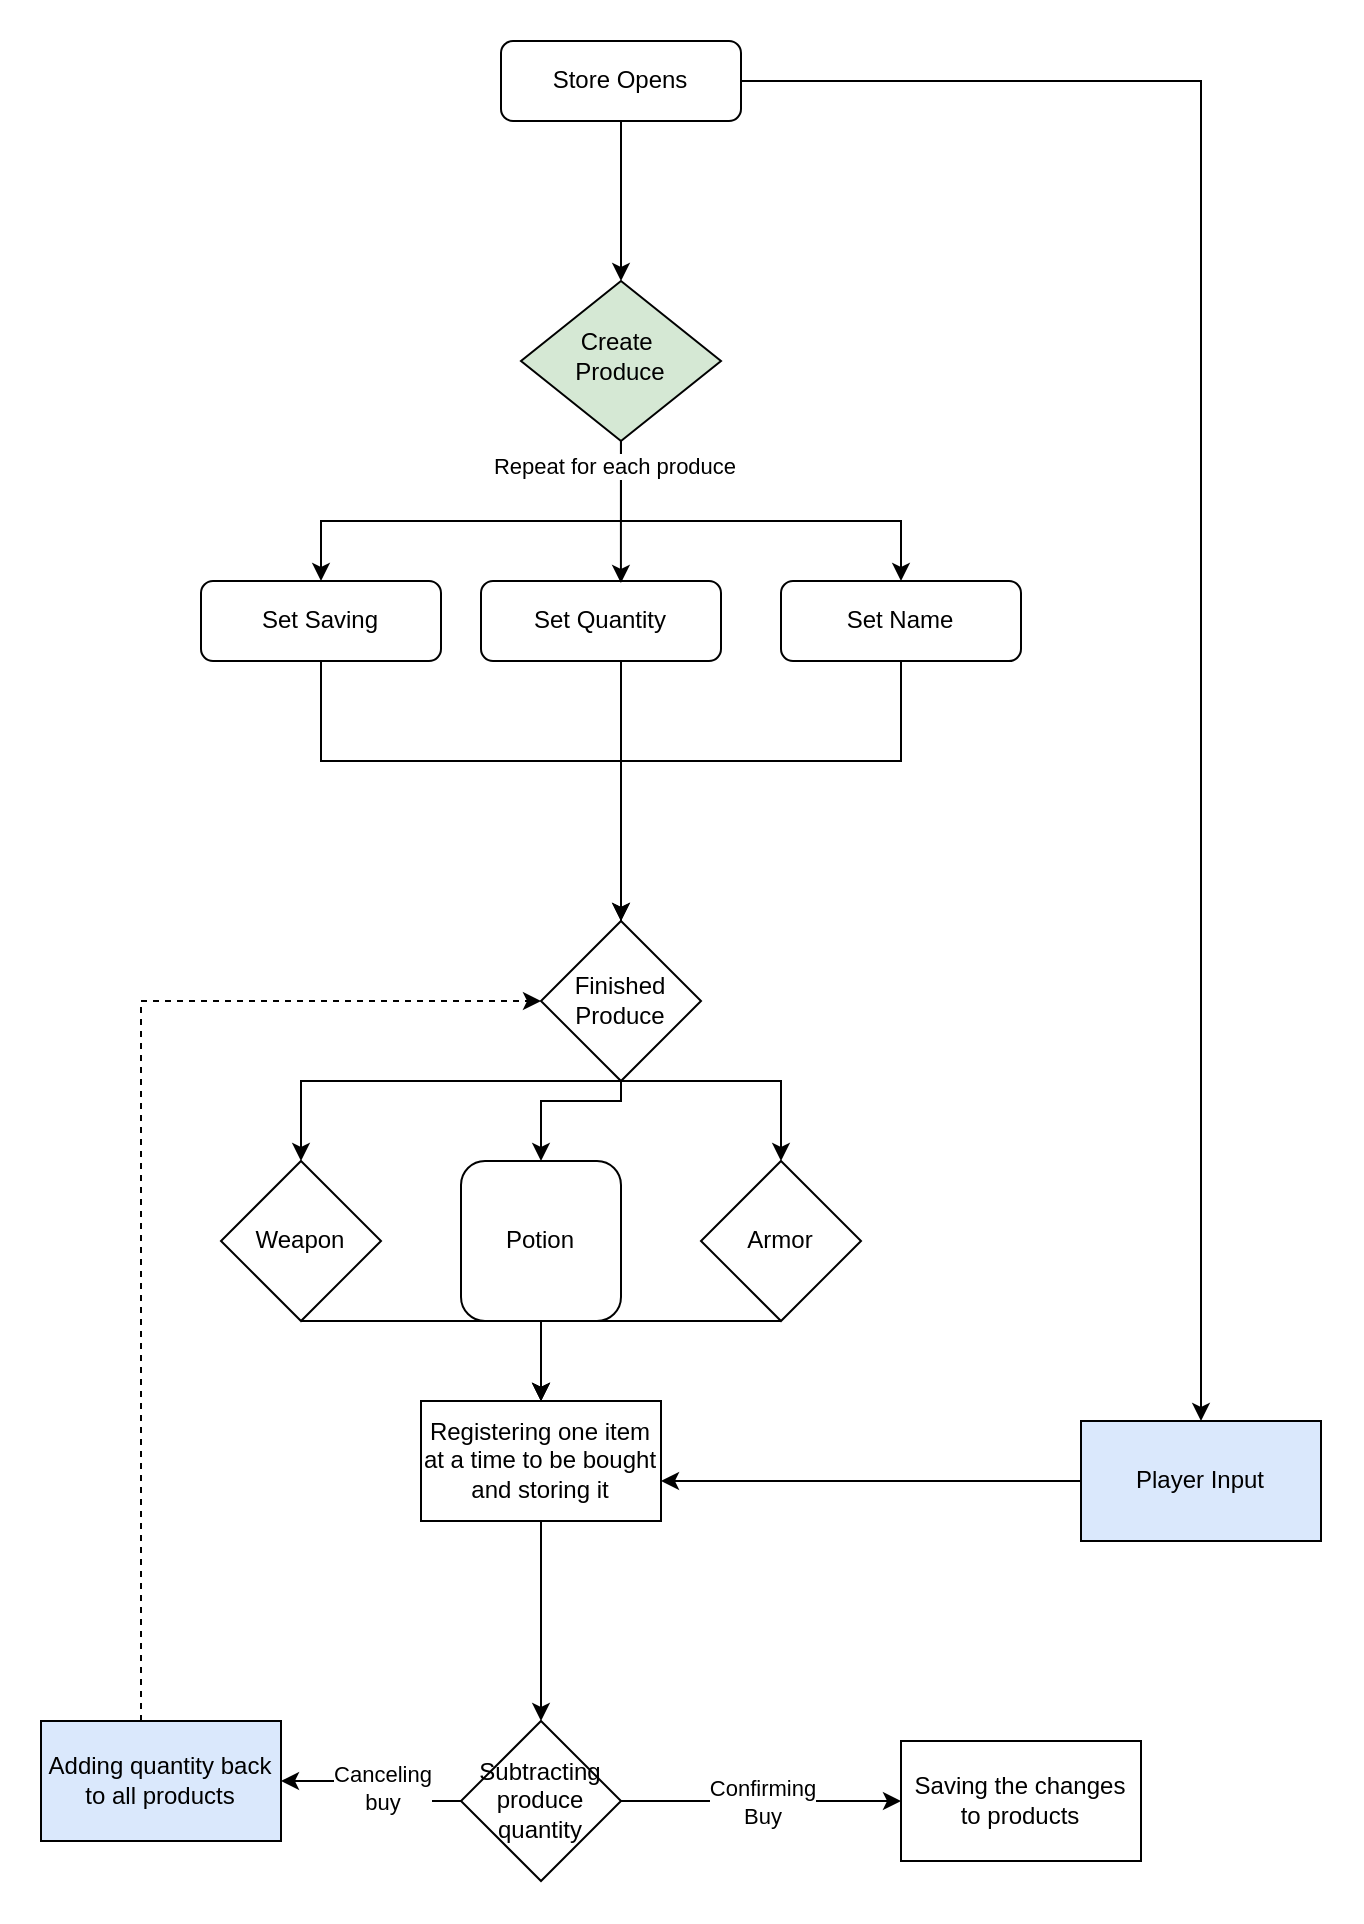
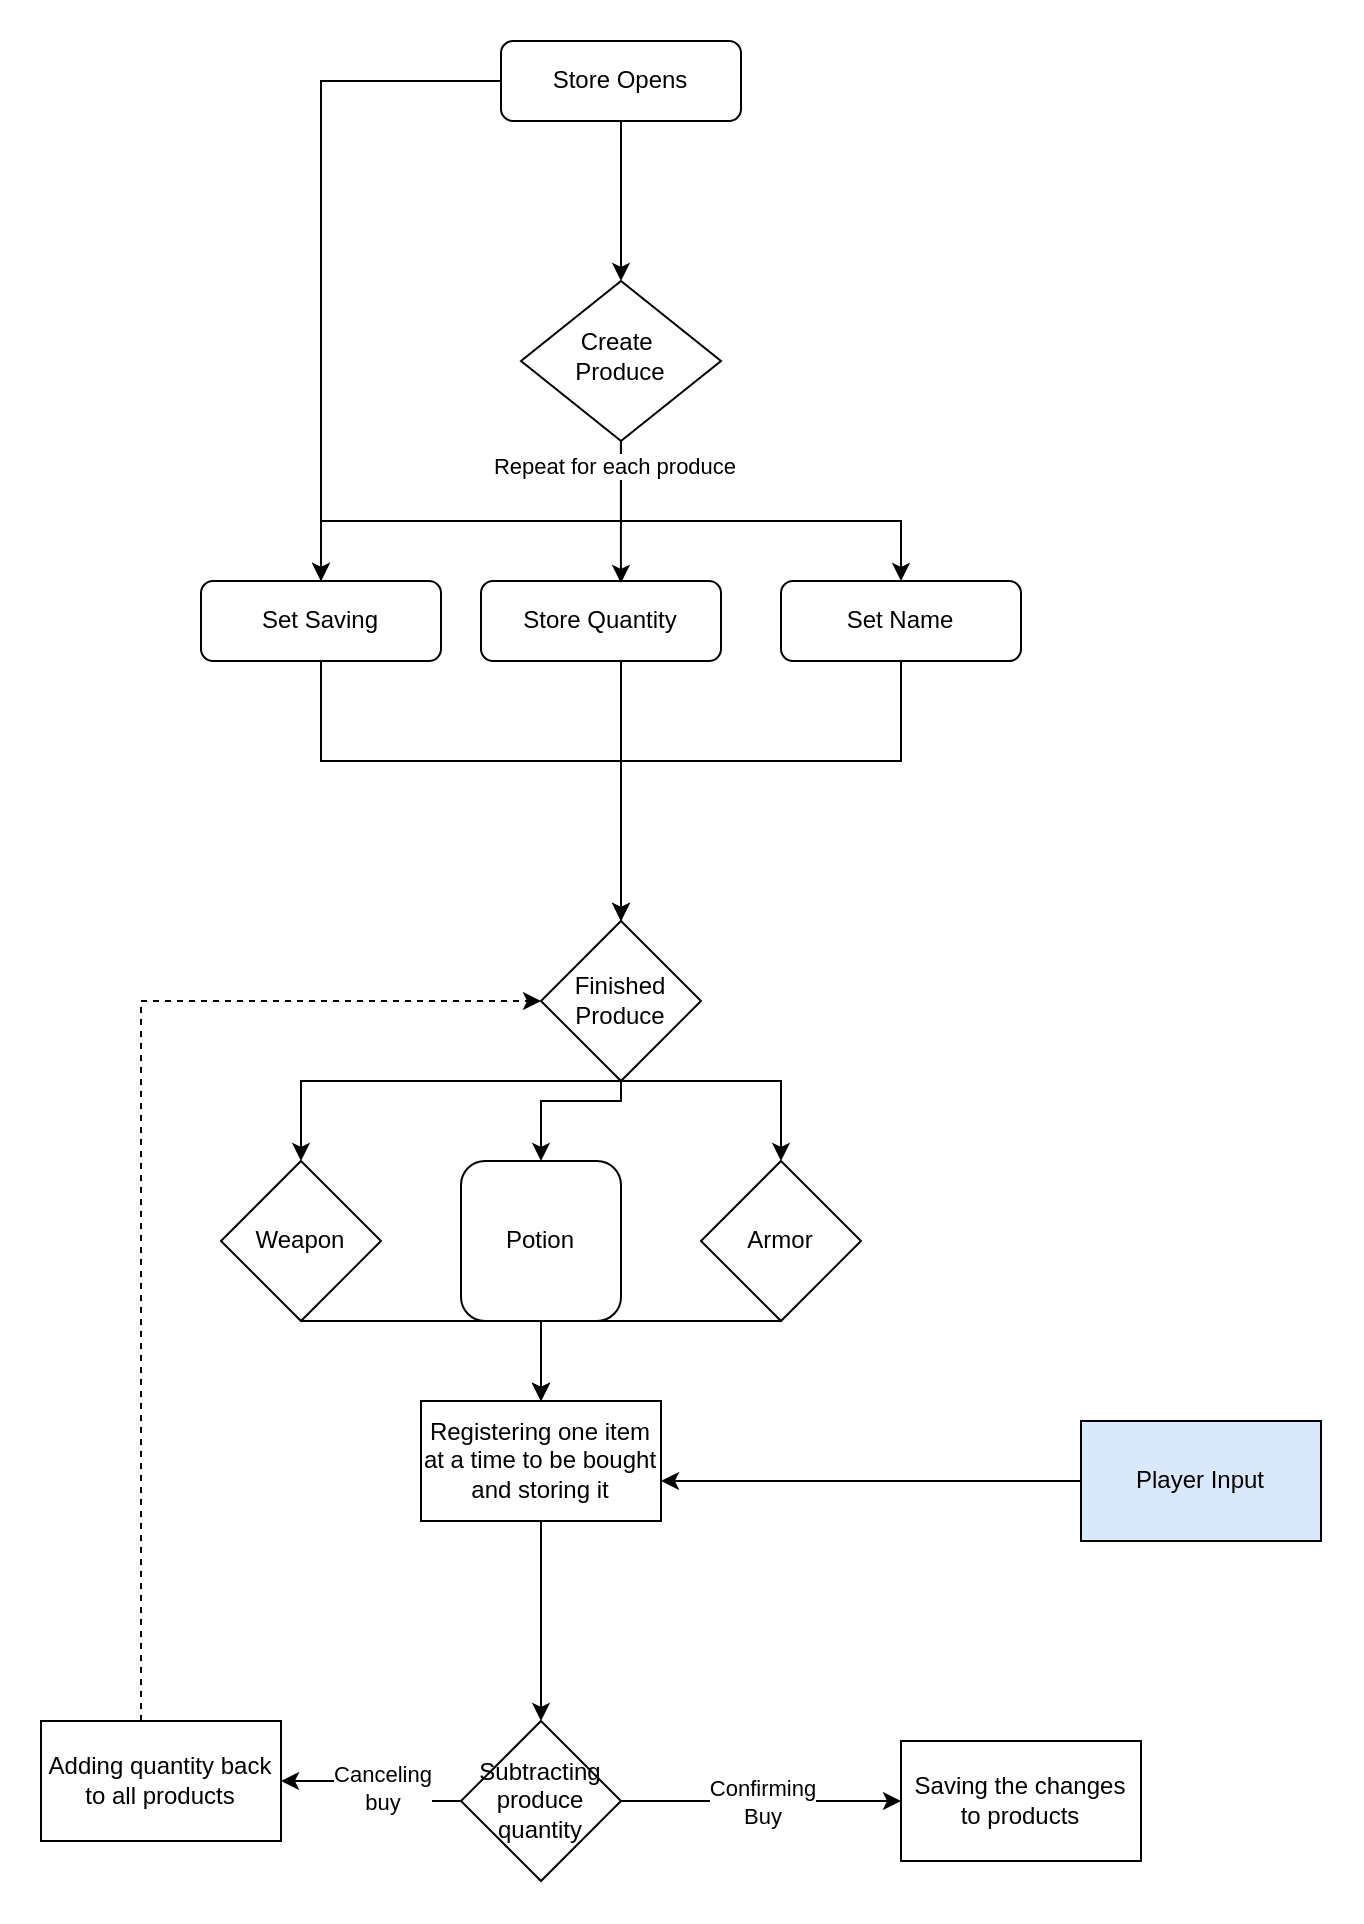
node "Create Produce": fillcolor #d5e8d4 -> #ffffff
edge "Store Opens" -> "Player Input": now "Store Opens" -> "Set Saving"
node "Set Quantity": label "Set Quantity" -> "Store Quantity"
node "Adding quantity back to all products": fillcolor #dae8fc -> #ffffff
